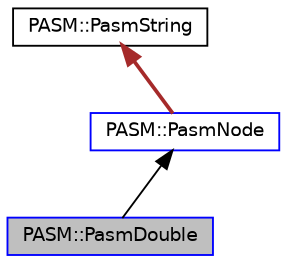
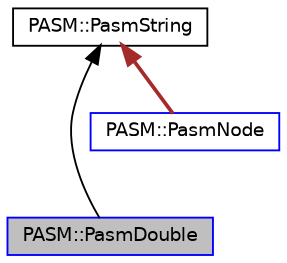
edge "PASM::PasmDouble" -> "PASM::PasmNode": now "PASM::PasmDouble" -> "PASM::PasmString"
